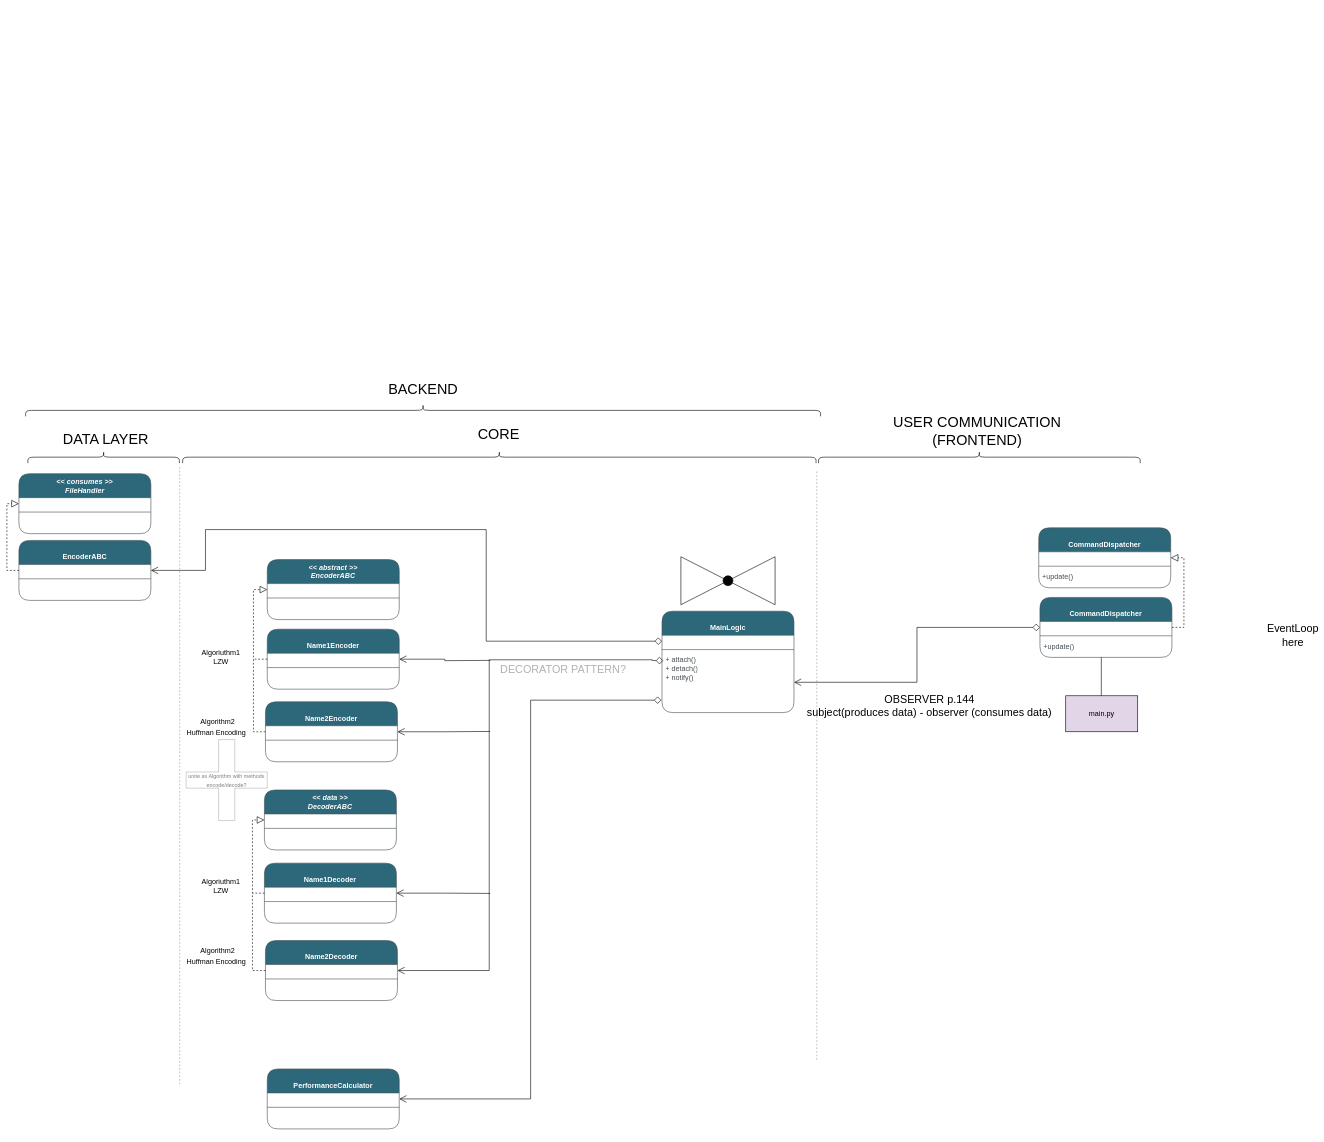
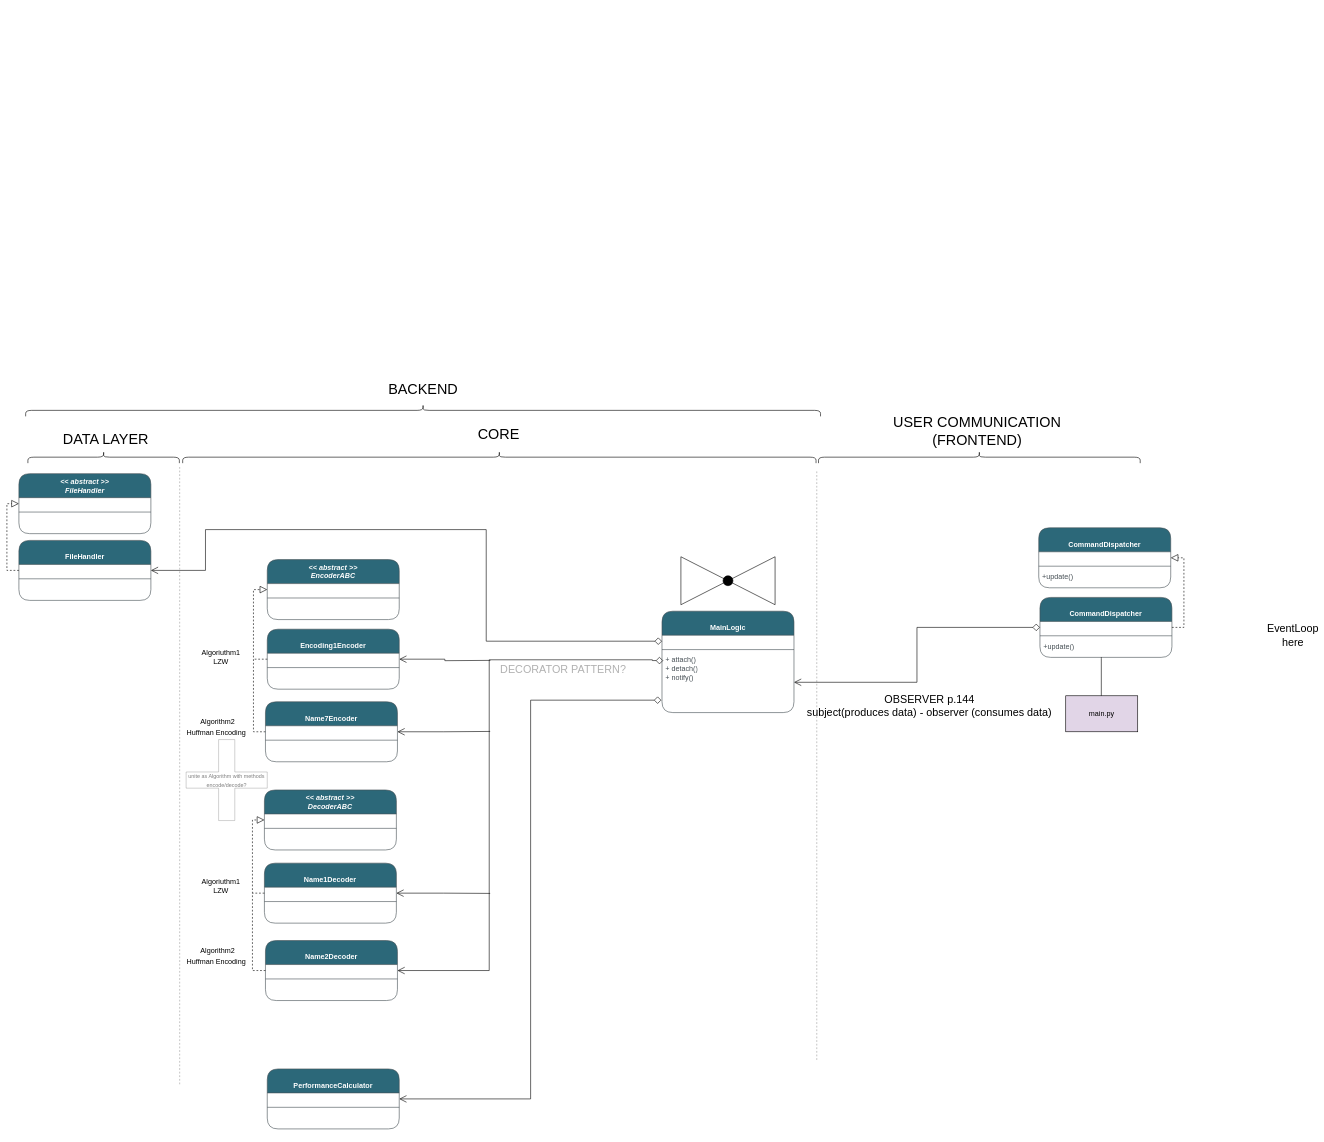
node "<< consumes >> FileHandler": label "<< consumes >> FileHandler" -> "<< abstract >> FileHandler"
node "EncoderABC": label "EncoderABC" -> "FileHandler"
node "Name1Encoder": label "Name1Encoder" -> "Encoding1Encoder"
node "Name2Encoder": label "Name2Encoder" -> "Name7Encoder"
node "<< data >> DecoderABC": label "<< data >> DecoderABC" -> "<< abstract >> DecoderABC"
